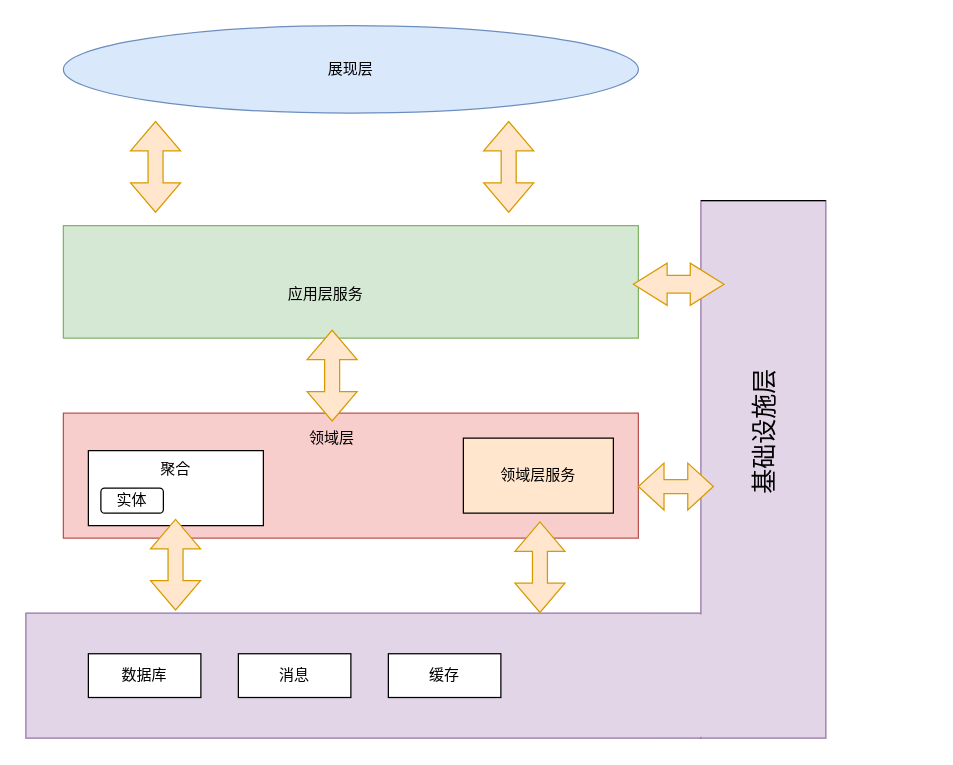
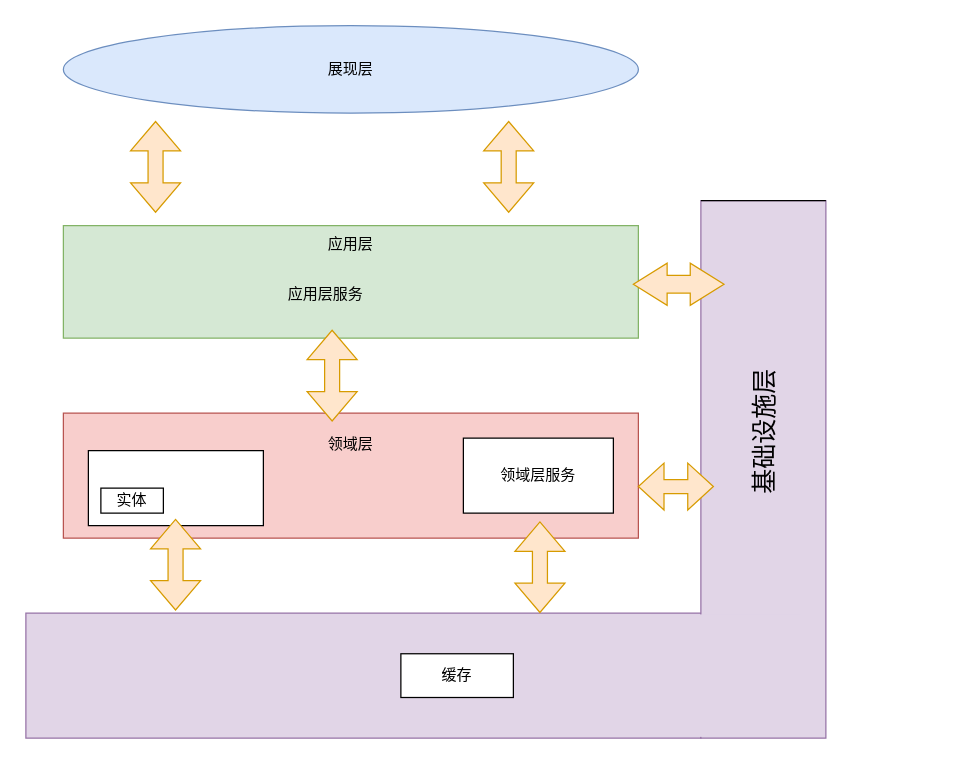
node "应用层": added
node "领域层": moved (332, 438) -> (351, 444)
node "聚合": removed
node "领域层服务": fillcolor #ffe6cc -> #ffffff
node "实体": shape rounded rectangle -> rectangle
node "数据库": removed
node "消息": removed
node "缓存": moved (444, 676) -> (457, 676)
